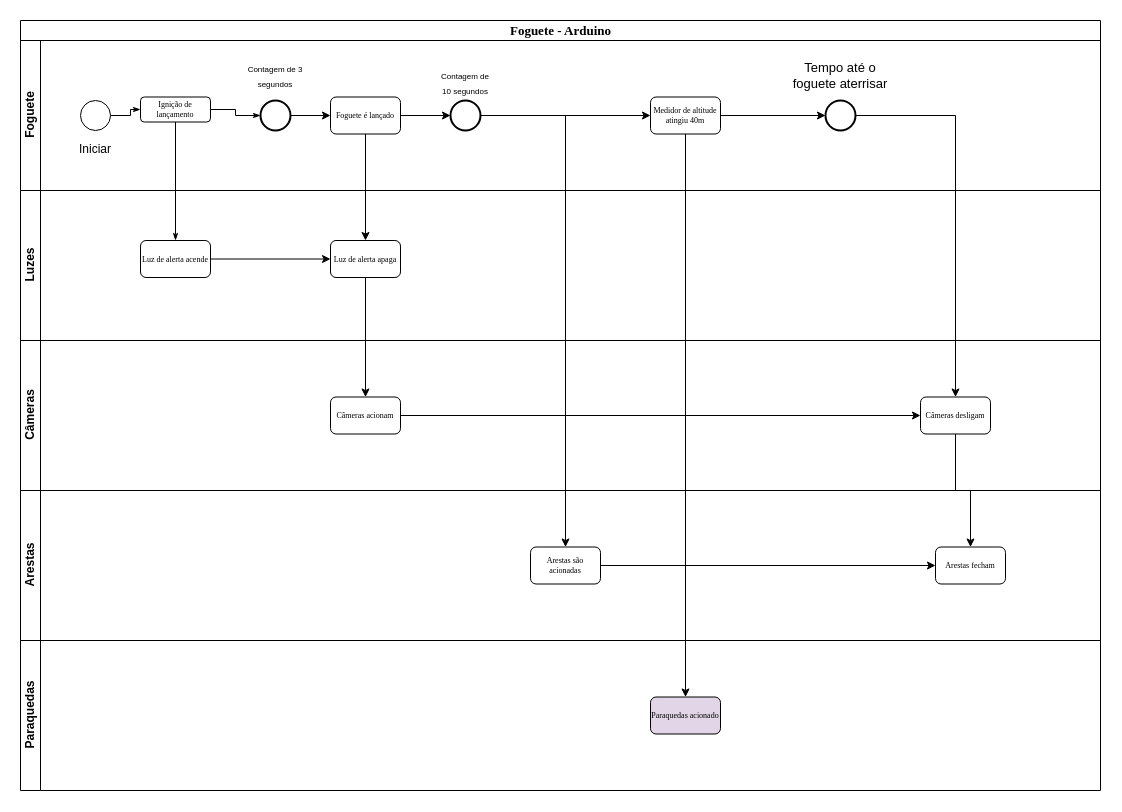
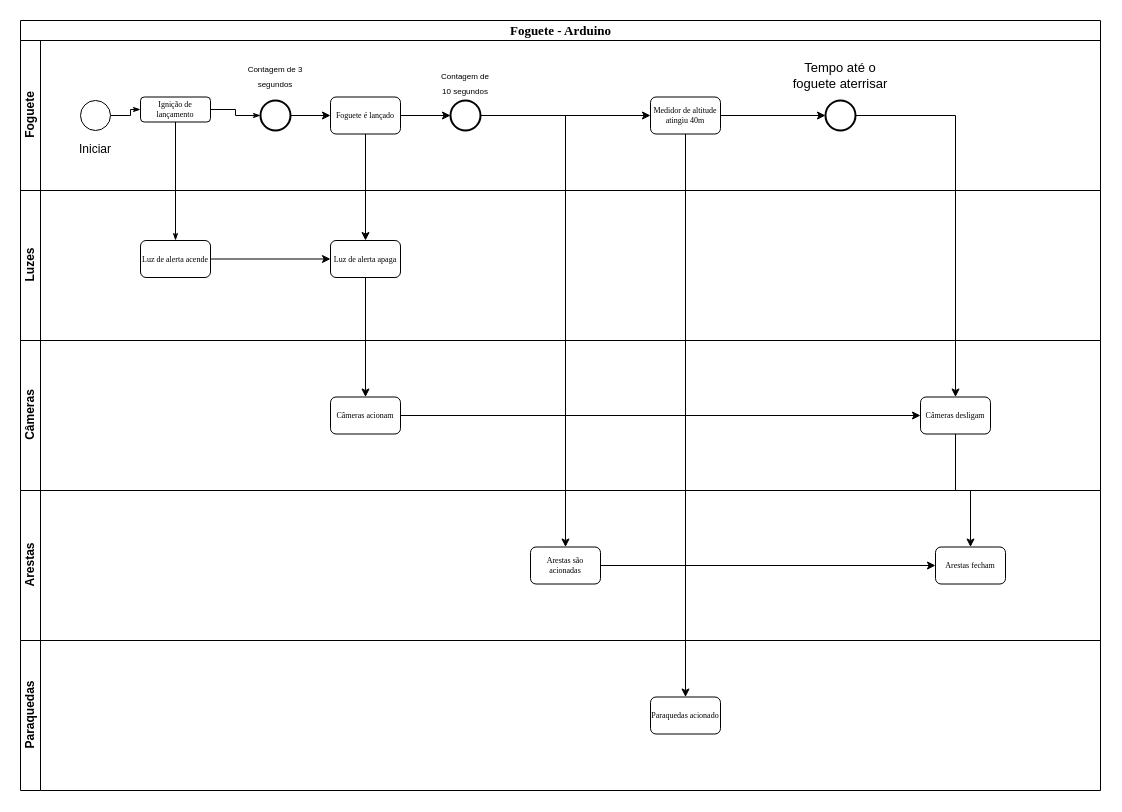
node "Paraquedas acionado": fillcolor #e1d5e7 -> #ffffff
